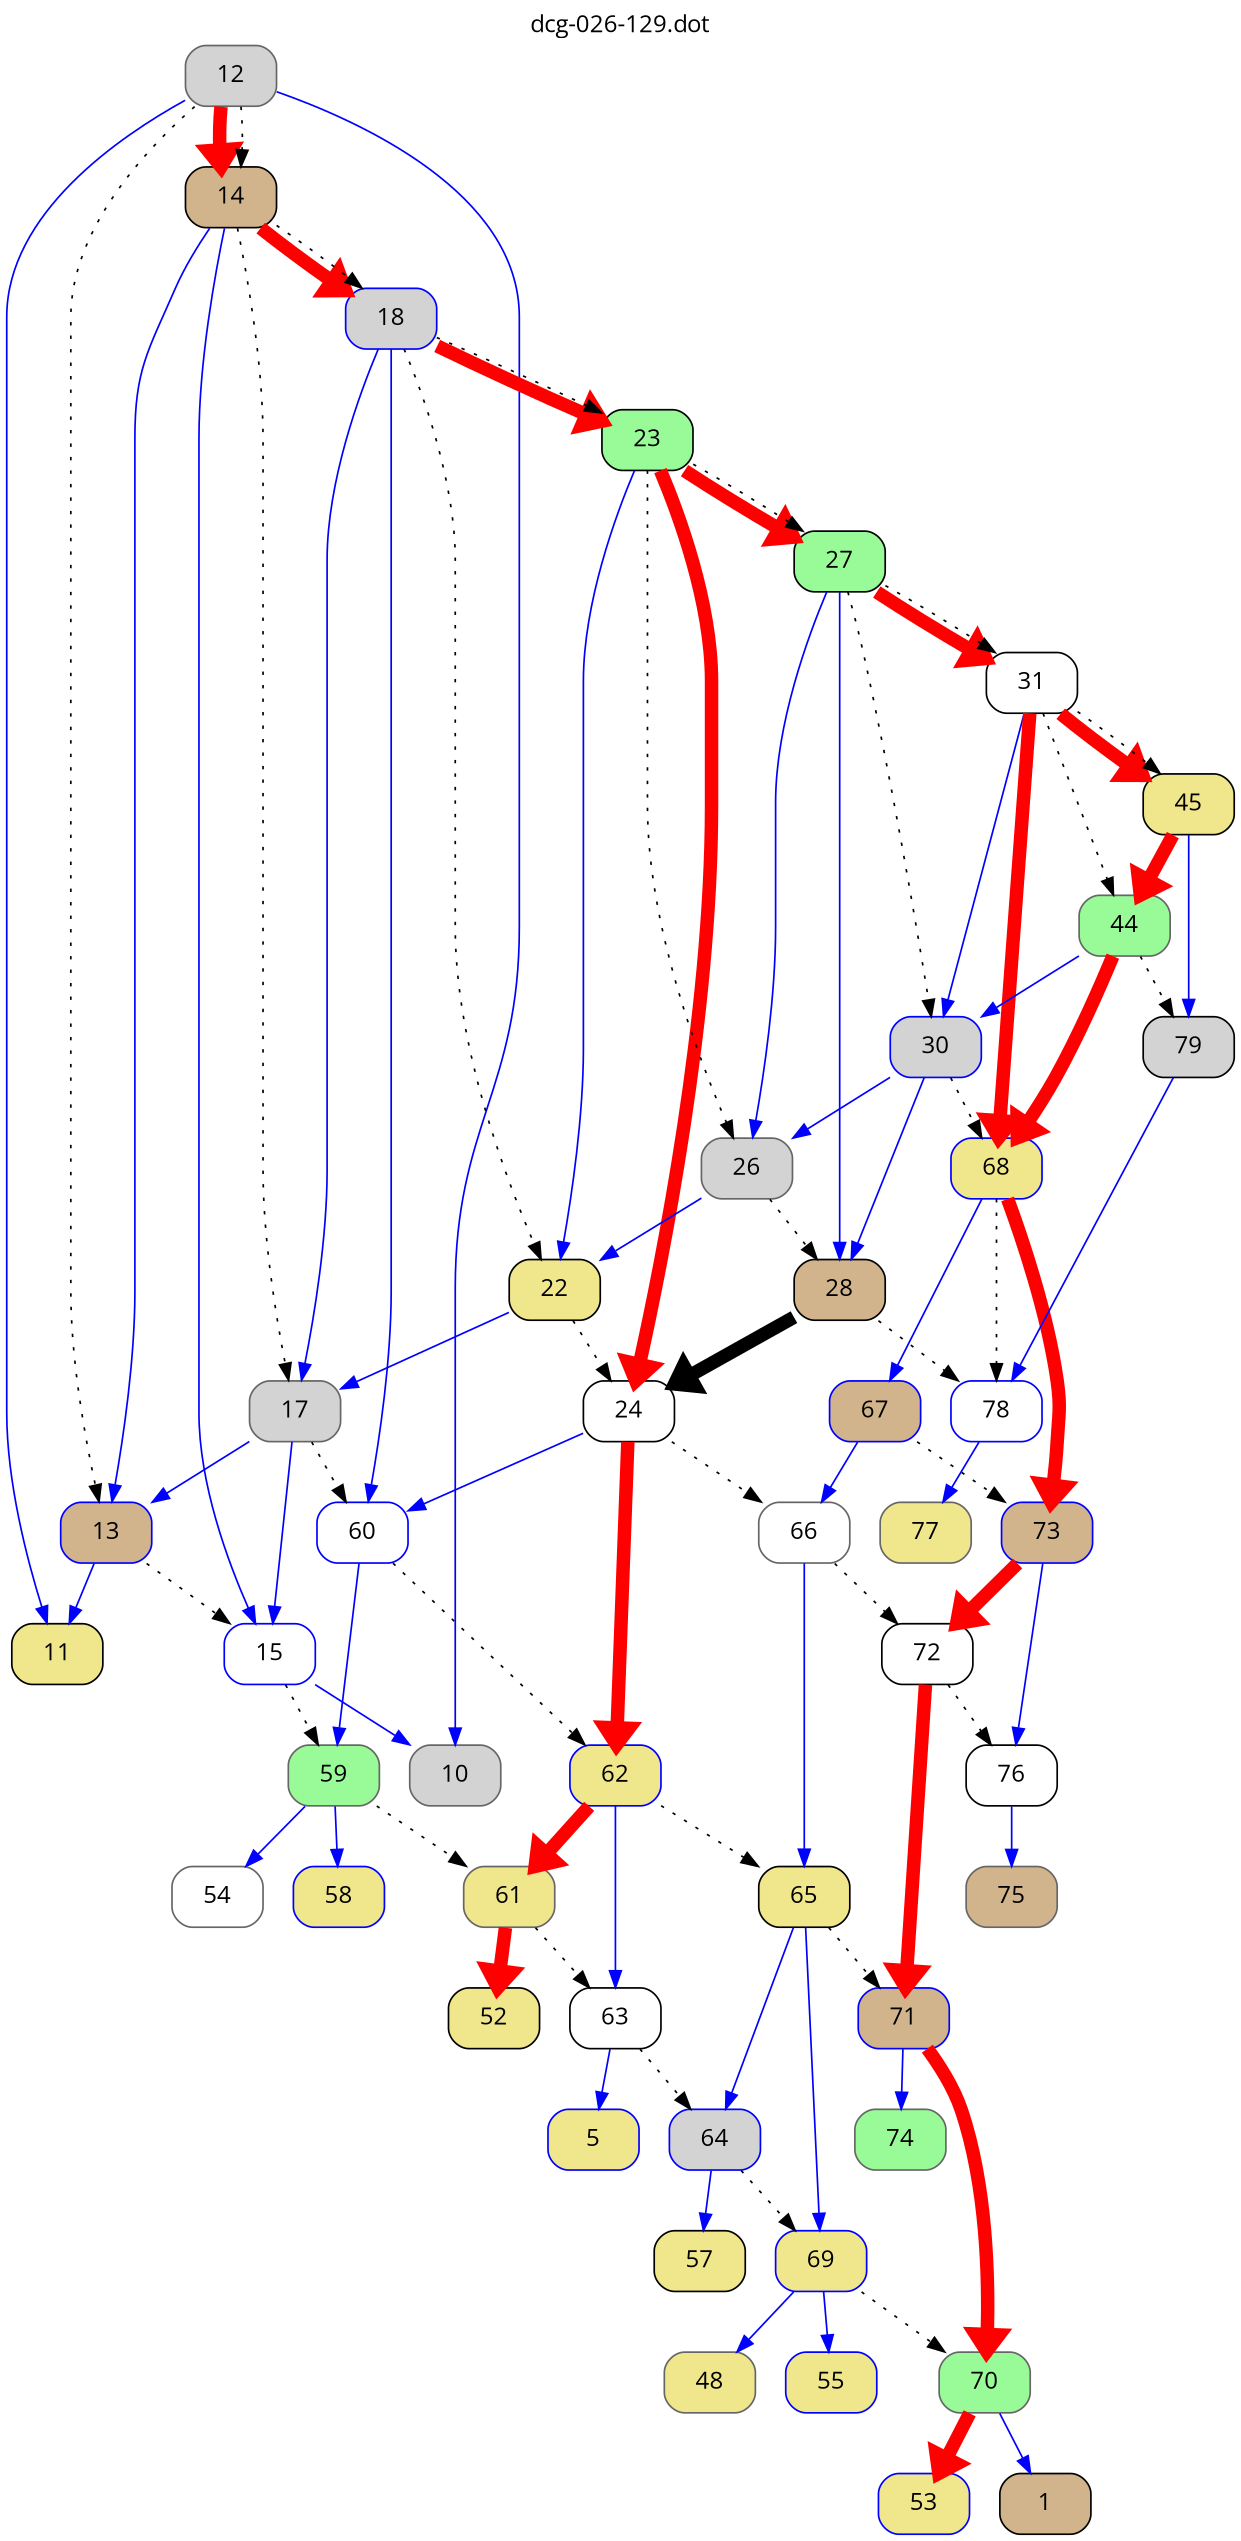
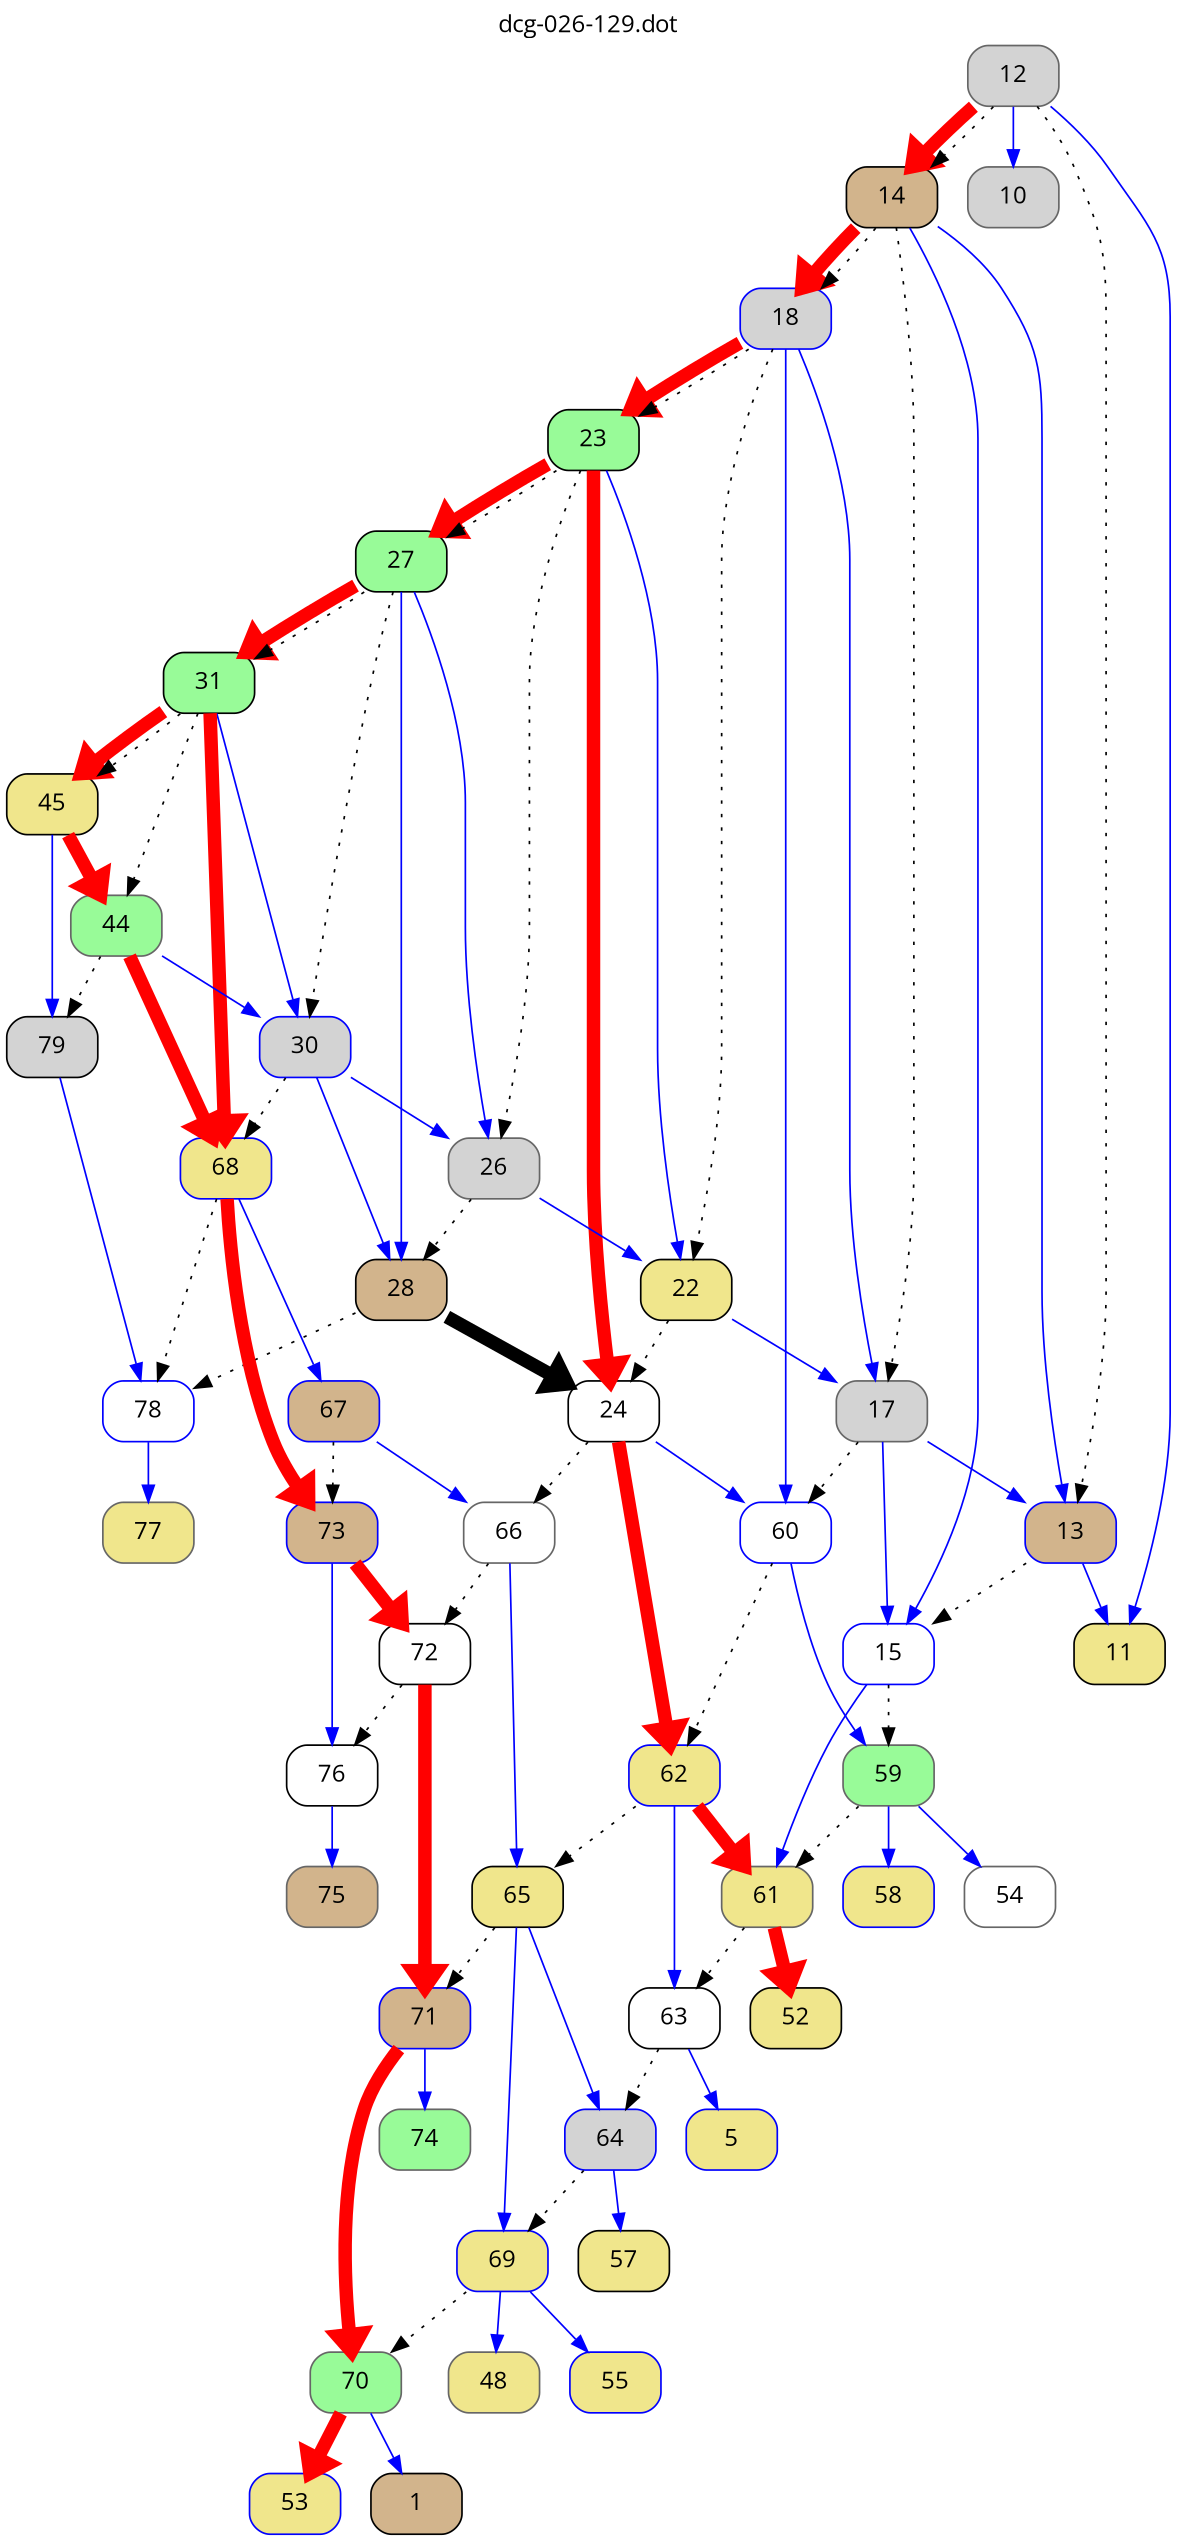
node "31": fillcolor white -> palegreen
edge "15" -> "10": now "15" -> "61"
